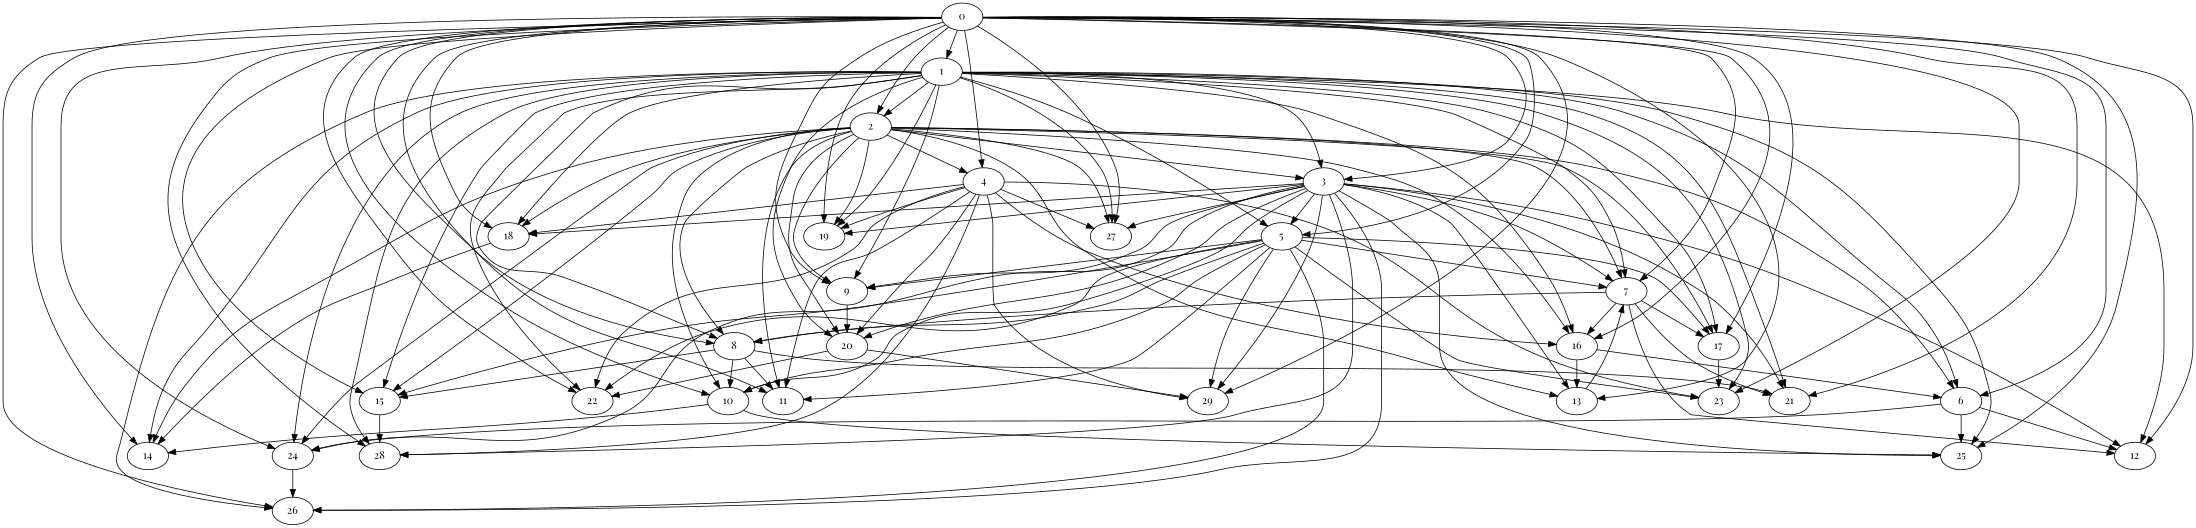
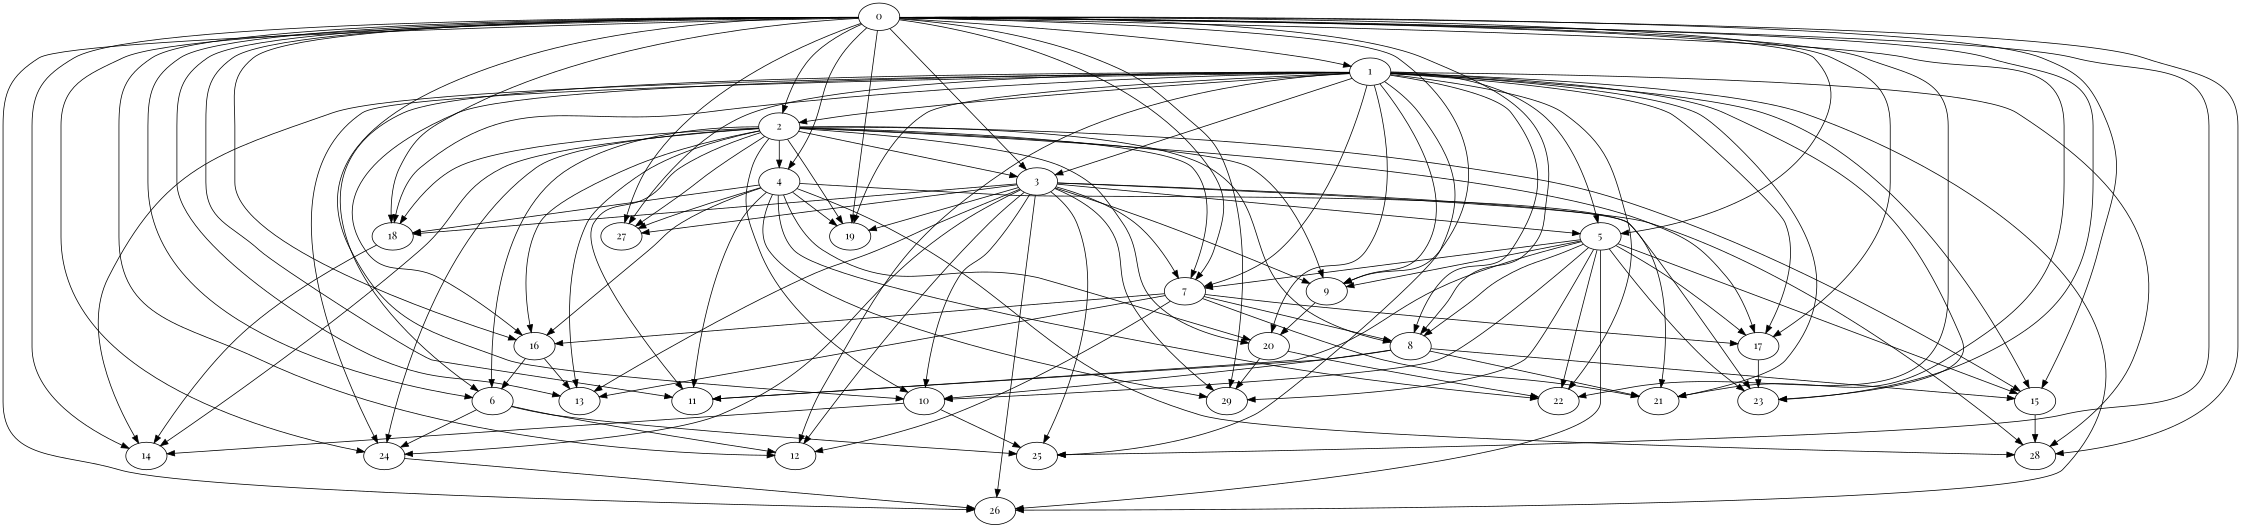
edge "3" -> "20": removed
edge "13" -> "7": reversed
